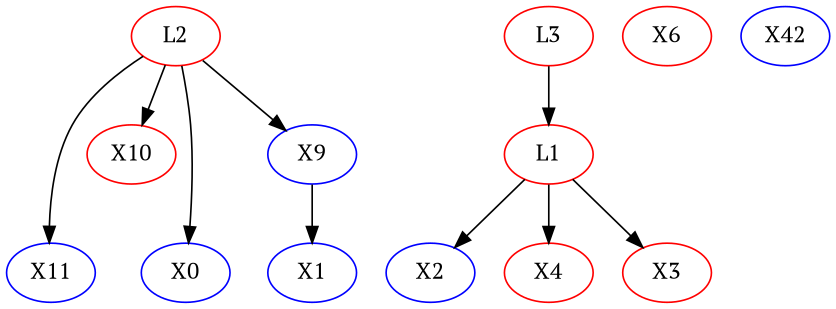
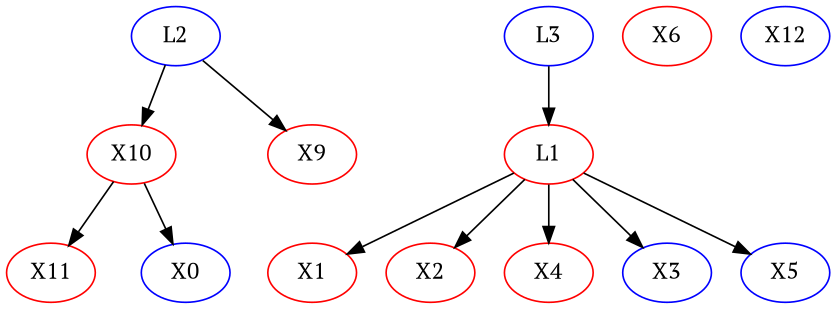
node "L2": color red -> blue
node "L3": color red -> blue
node "X42": label "X42" -> "X12"
edge "L2" -> "X11": now "X10" -> "X11"
edge "L2" -> "X0": now "X10" -> "X0"
node "X9": color blue -> red
edge "X9" -> "X1": now "L1" -> "X1"
node "X11": color blue -> red
node "X1": color blue -> red
node "X2": color blue -> red
node "X3": color red -> blue
node "X5": added
